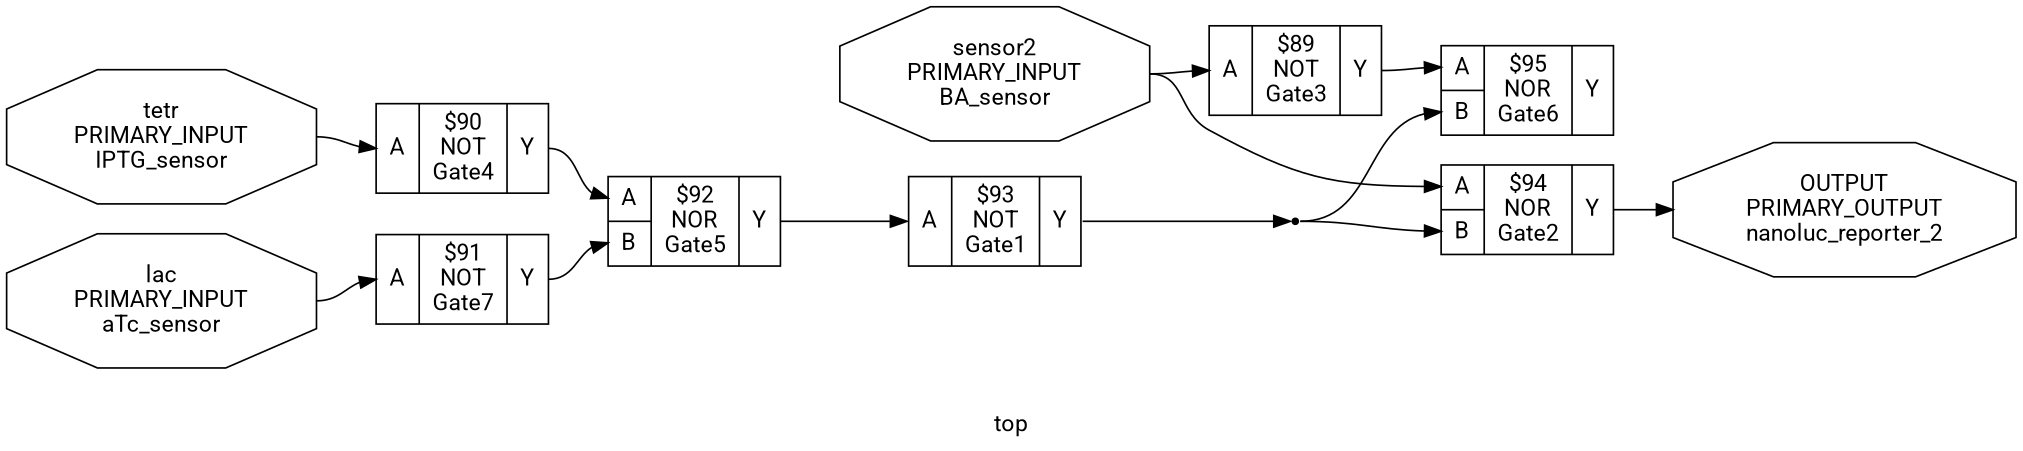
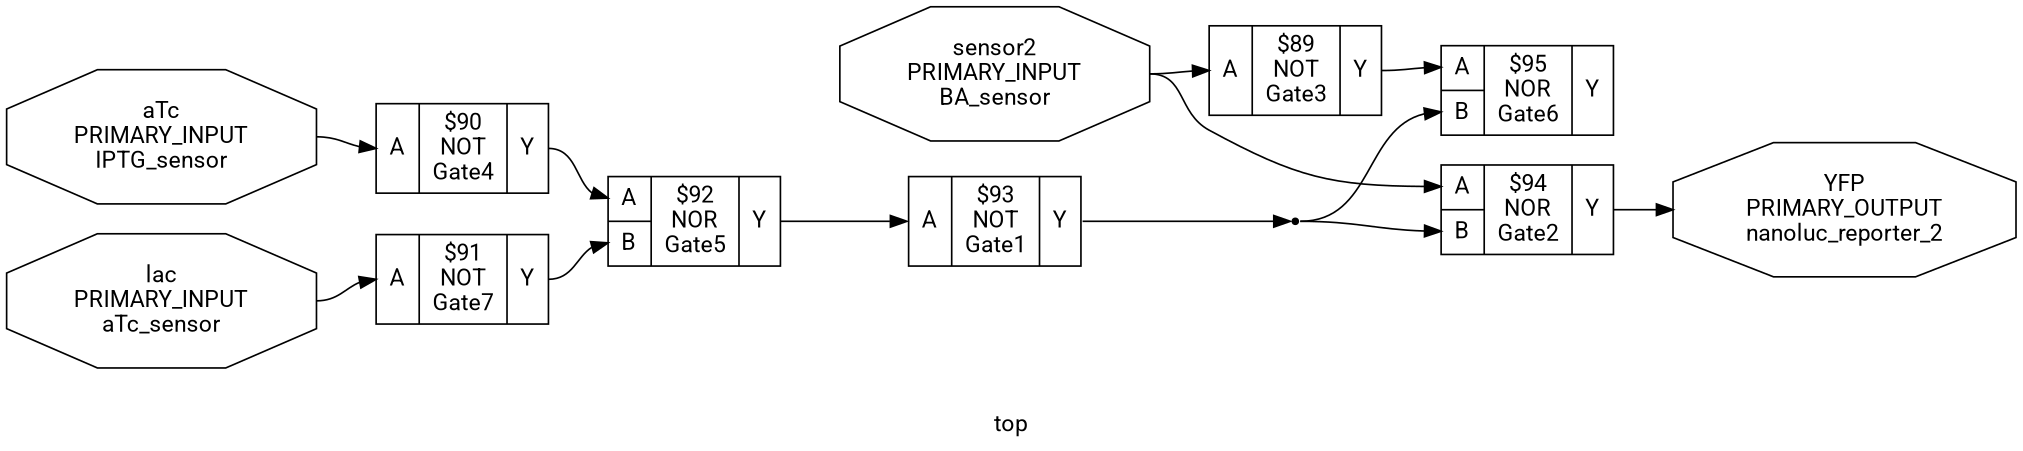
node "tetr PRIMARY_INPUT IPTG_sensor": label "tetr PRIMARY_INPUT IPTG_sensor" -> "aTc PRIMARY_INPUT IPTG_sensor"
node "OUTPUT PRIMARY_OUTPUT nanoluc_reporter_2": label "OUTPUT PRIMARY_OUTPUT nanoluc_reporter_2" -> "YFP PRIMARY_OUTPUT nanoluc_reporter_2"
